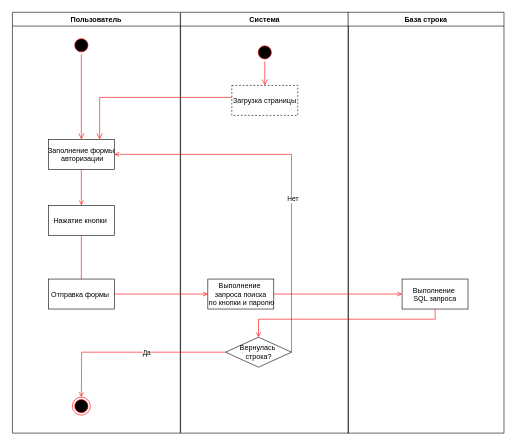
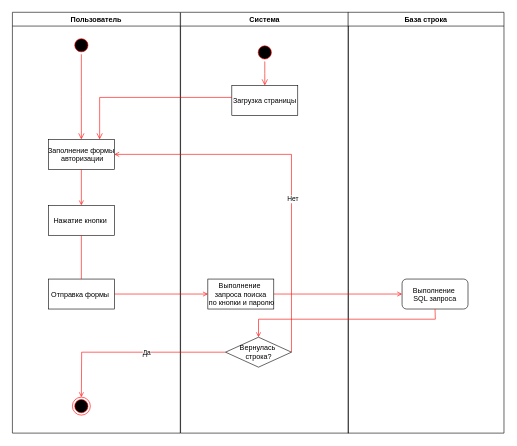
node "Загрузка страницы": style dashed -> solid
node "Выполнение SQL запроса": shape rectangle -> rounded rectangle
